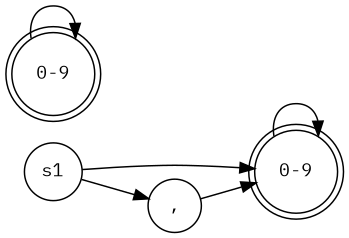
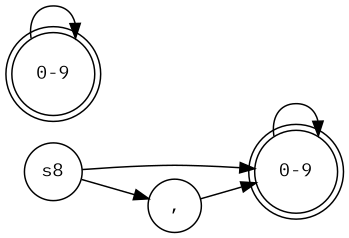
node "s1": label "s1" -> "s8"
